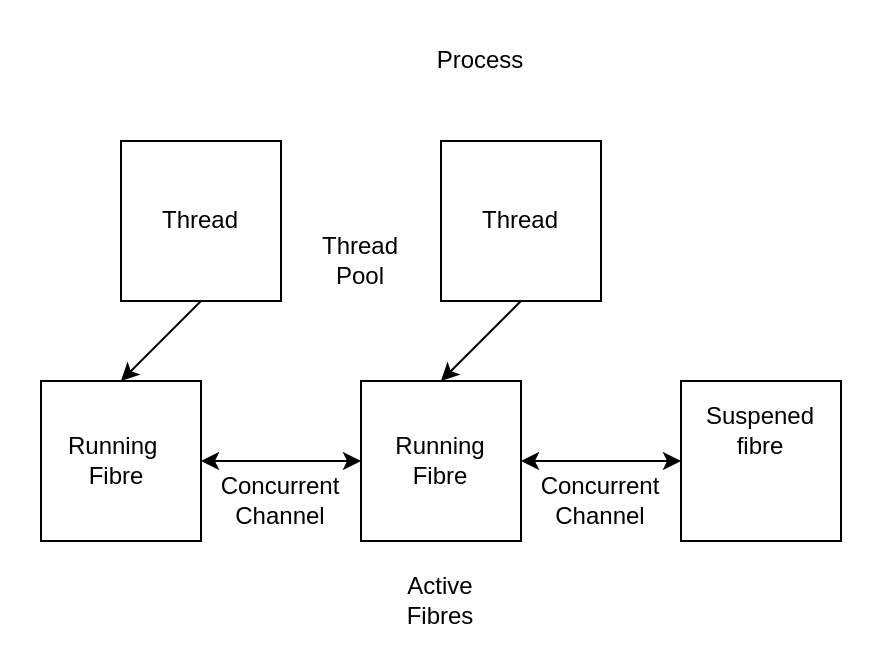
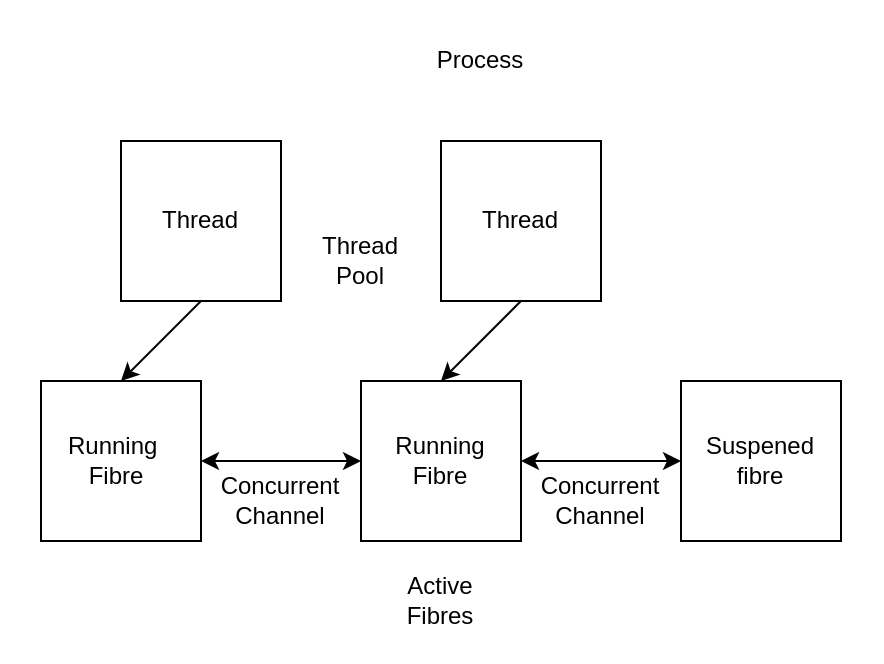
node "Suspened fibre": moved (761, 431) -> (761, 461)
